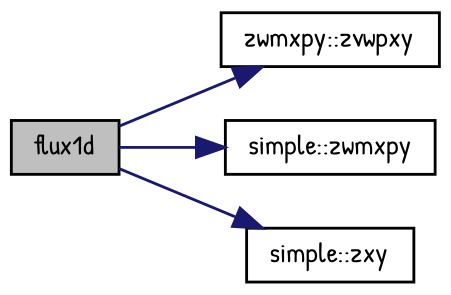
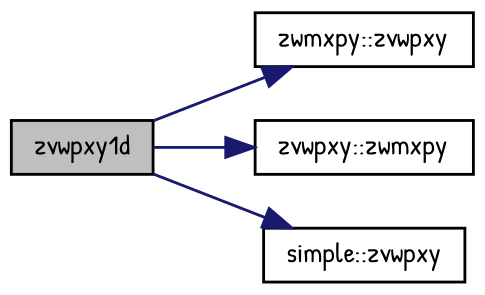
node "flux1d": label "flux1d" -> "zvwpxy1d"
node "simple::zwmxpy": label "simple::zwmxpy" -> "zvwpxy::zwmxpy"
node "simple::zxy": label "simple::zxy" -> "simple::zvwpxy"
